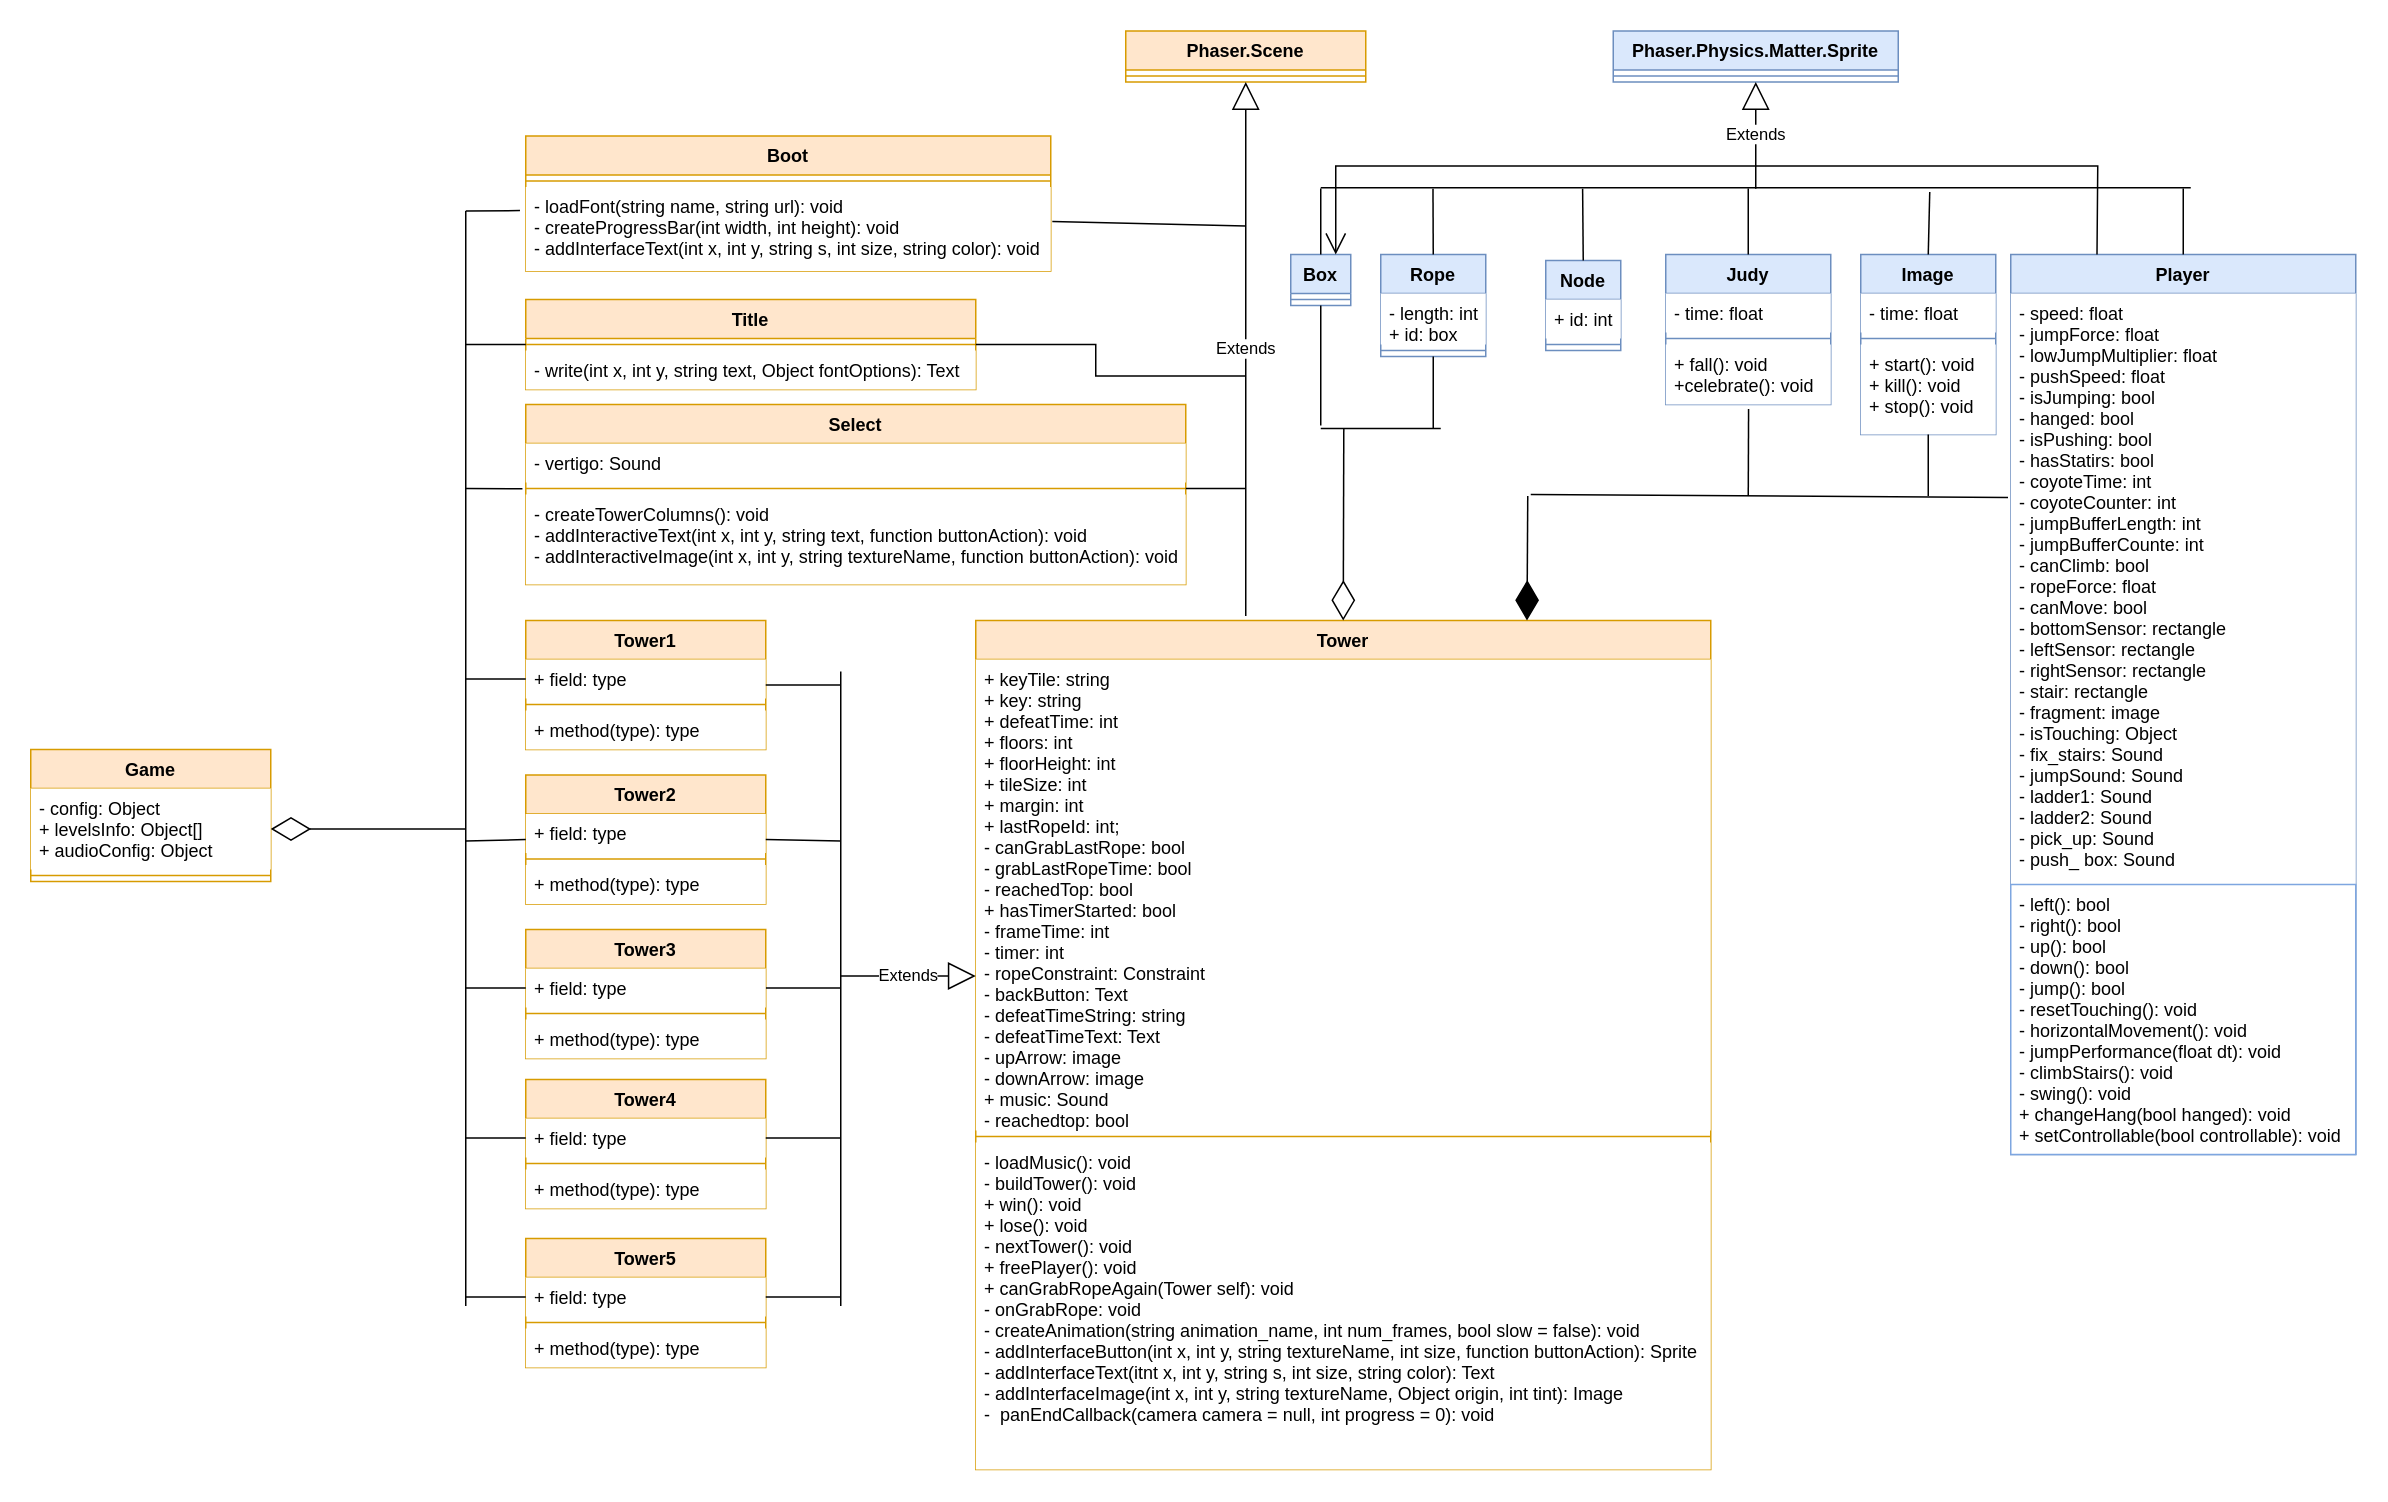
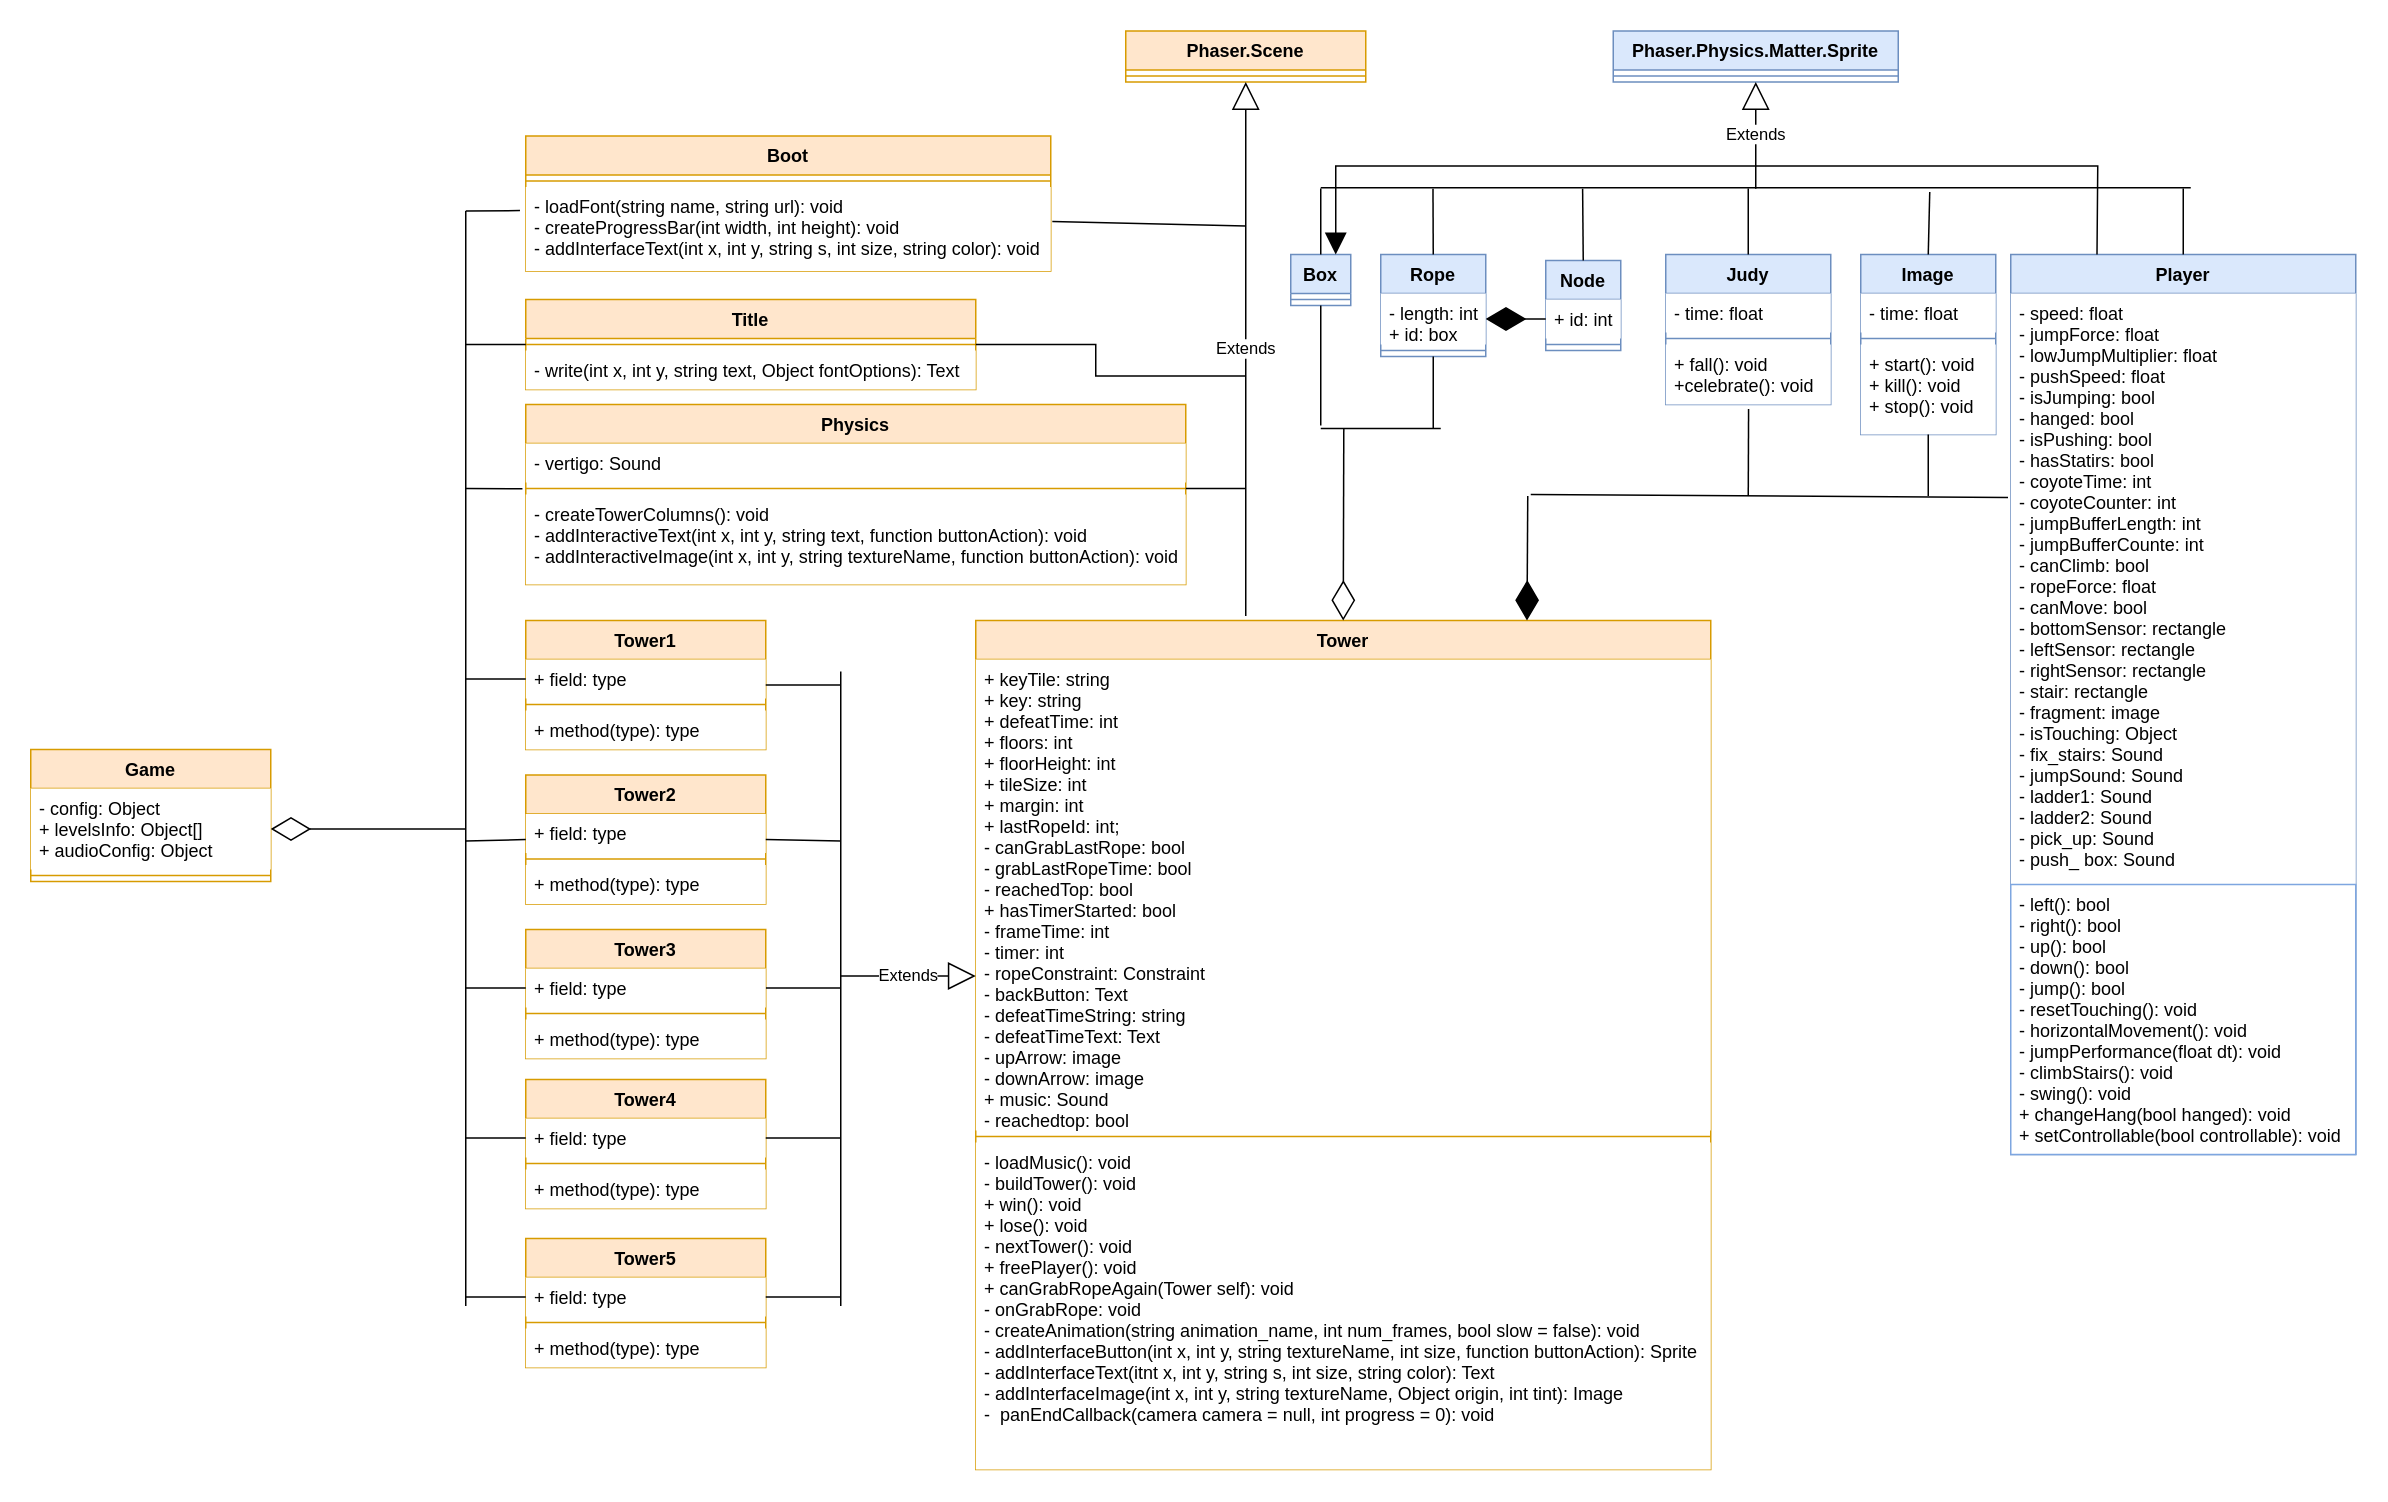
edge "Player" -> "Box": arrowhead open -> block
edge "+ id: int" -> "- length: int + id: box": added
node "Select": label "Select" -> "Physics"
